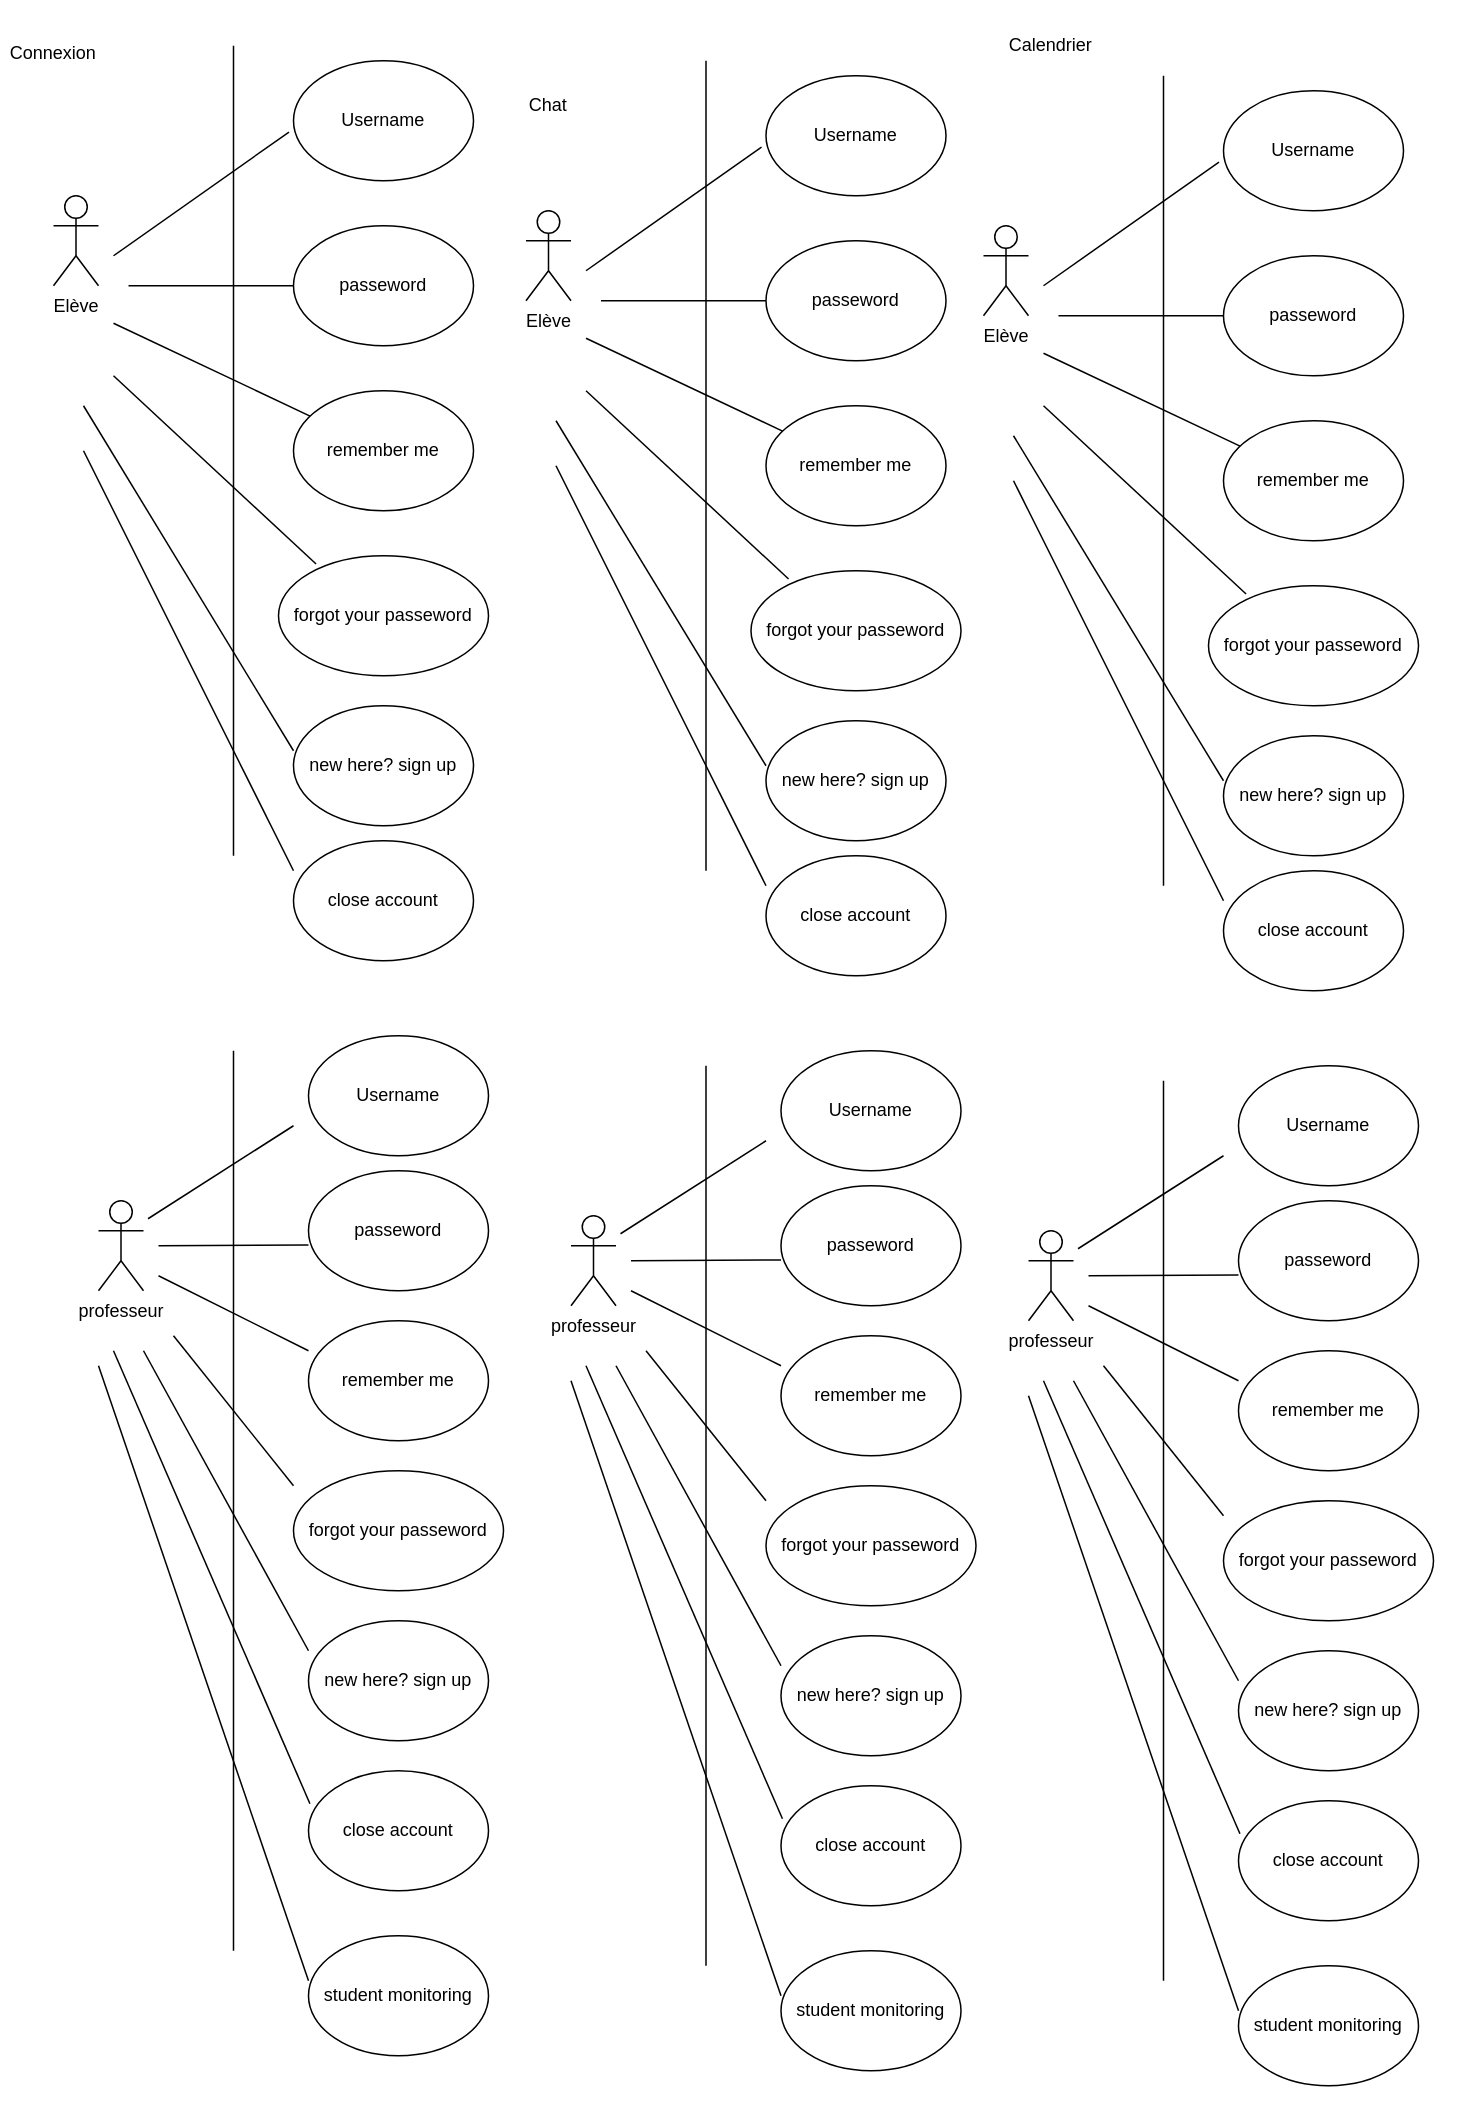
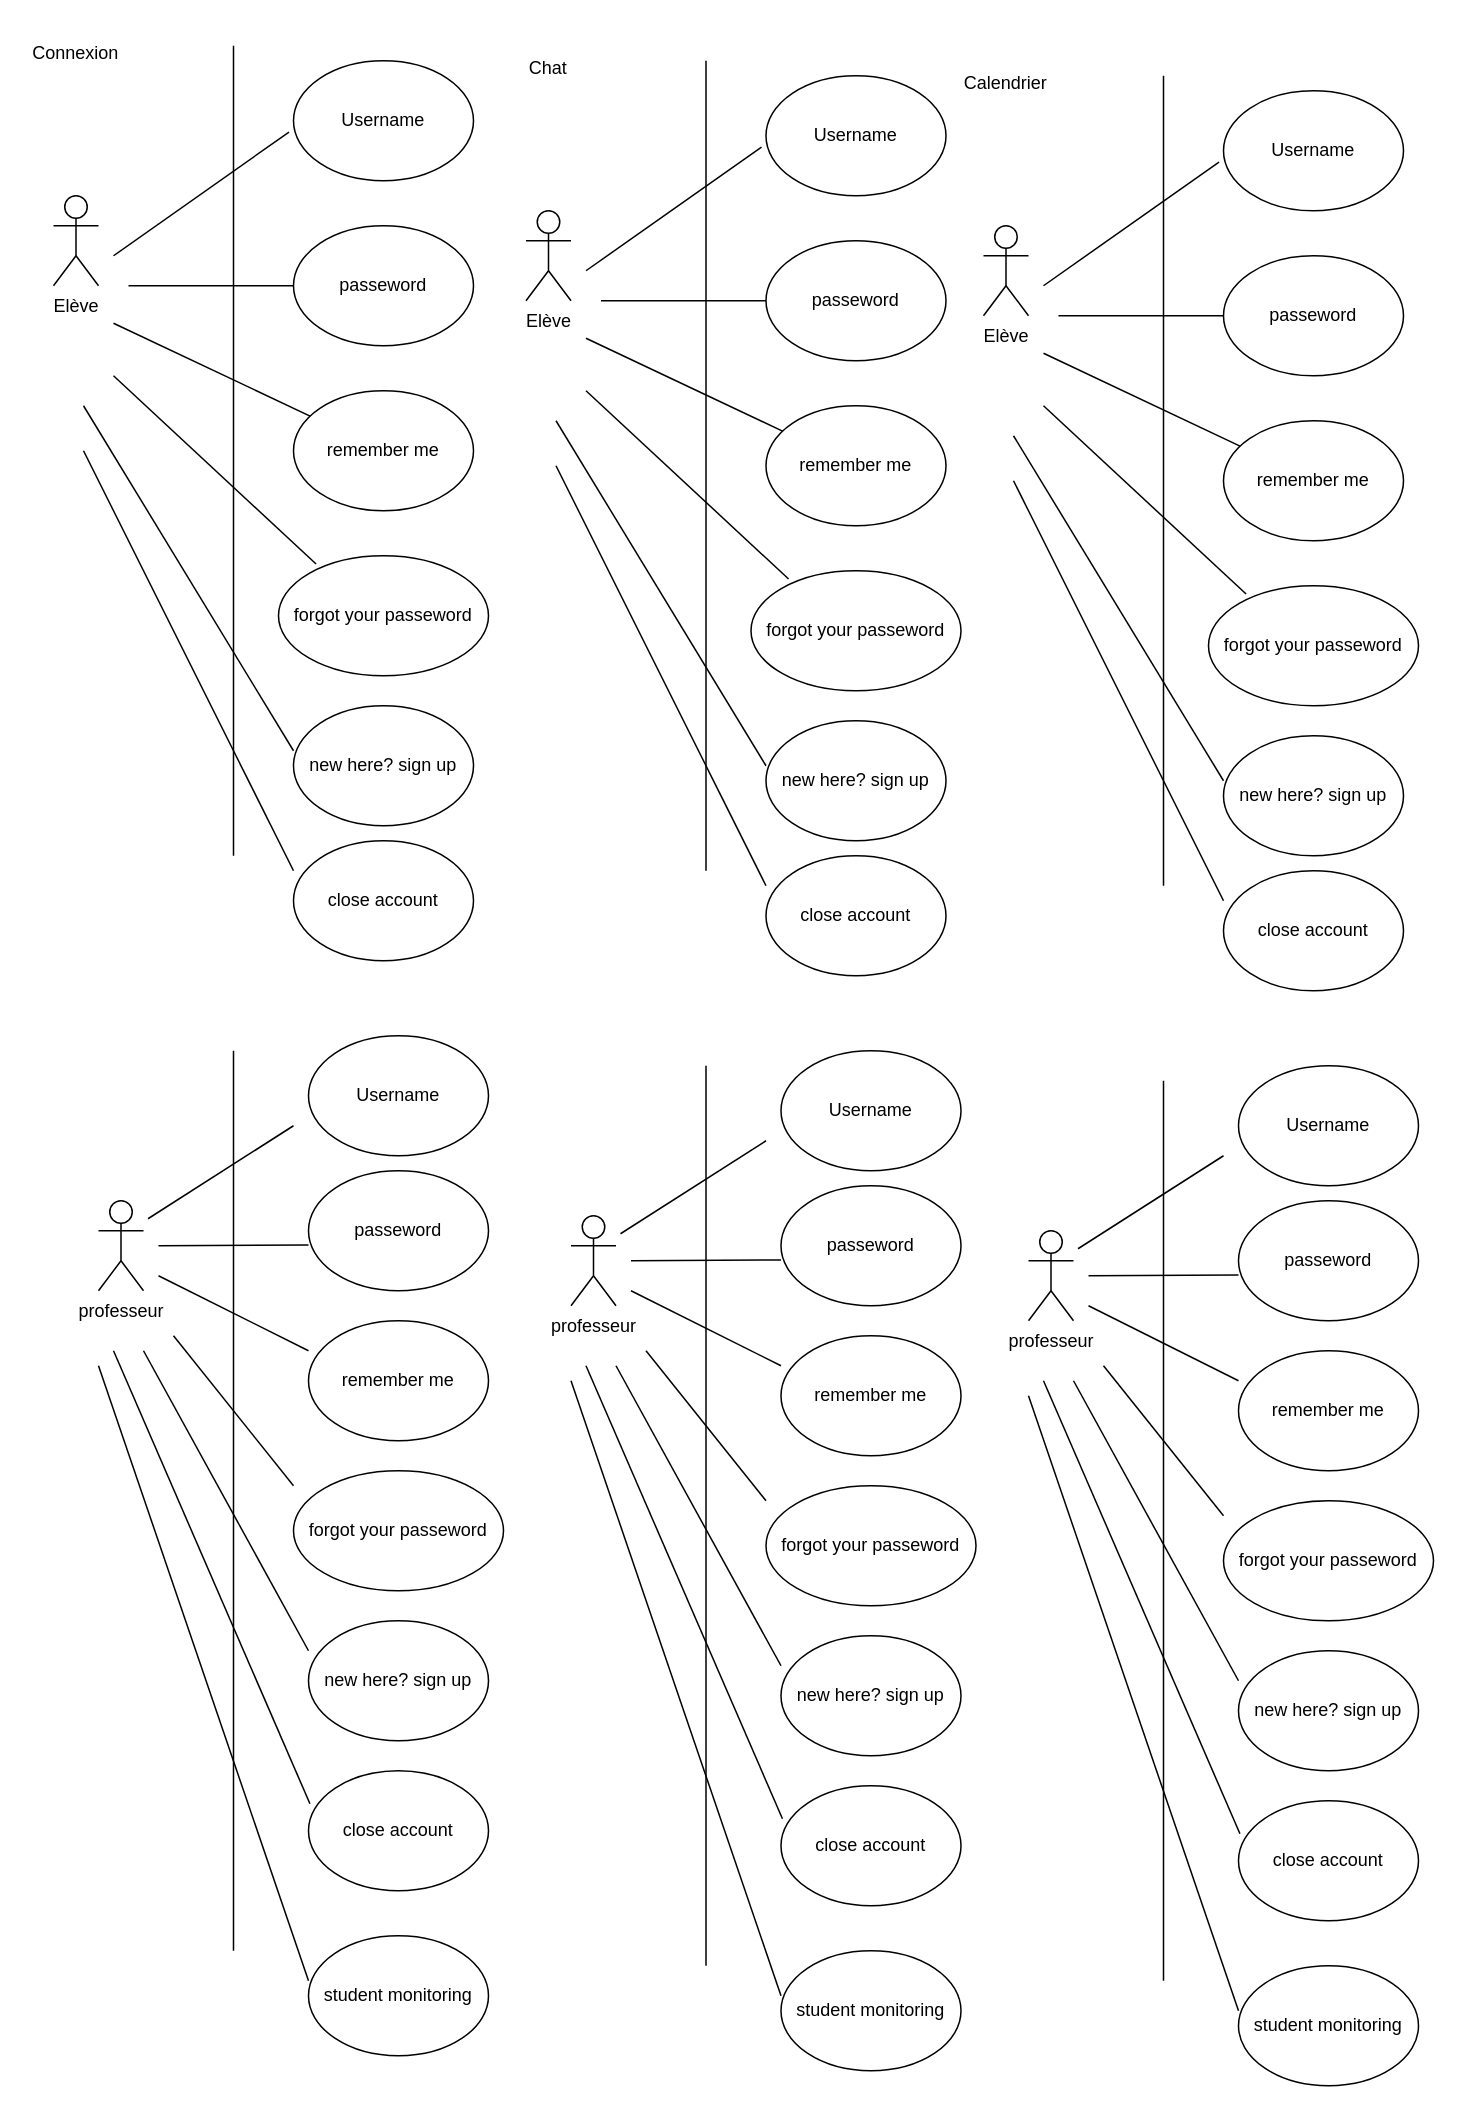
node "Calendrier": moved (1051, 46) -> (1006, 83)
node "Connexion": moved (53, 53) -> (76, 53)
node "Chat": moved (548, 106) -> (548, 68)
